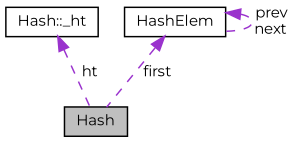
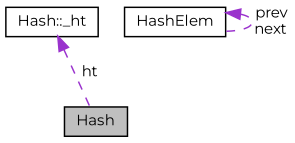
edge "Hash" -> "HashElem": removed, label "first"
